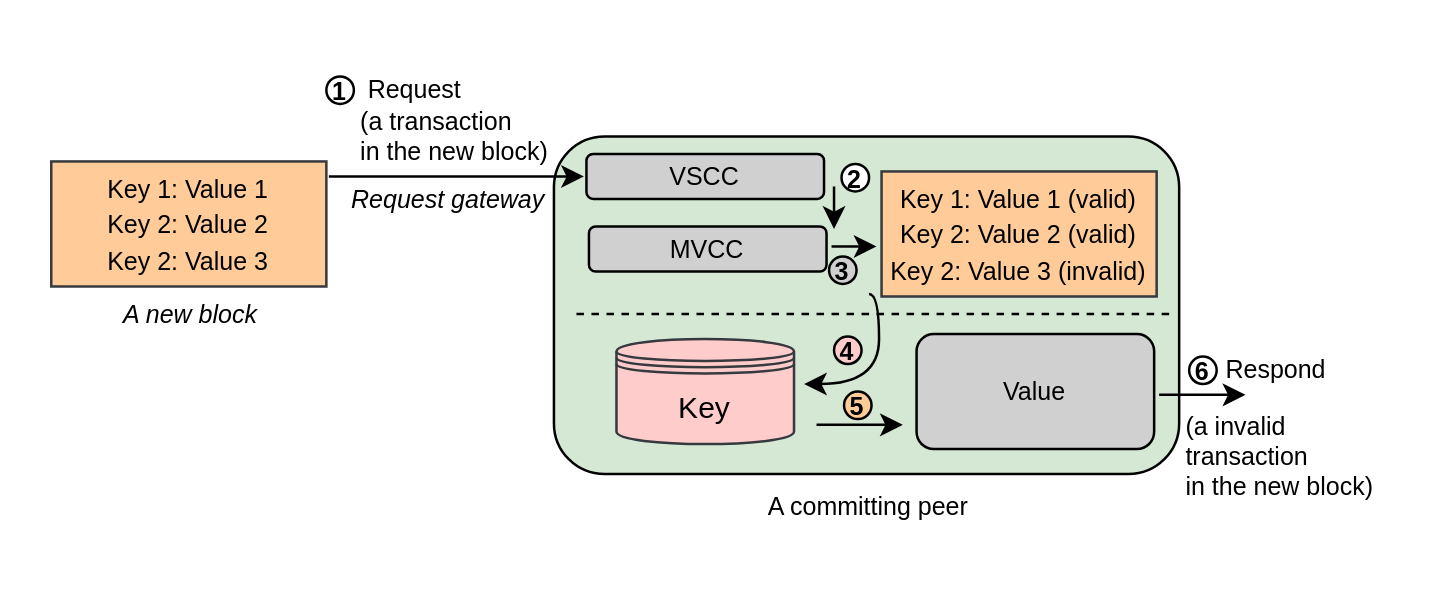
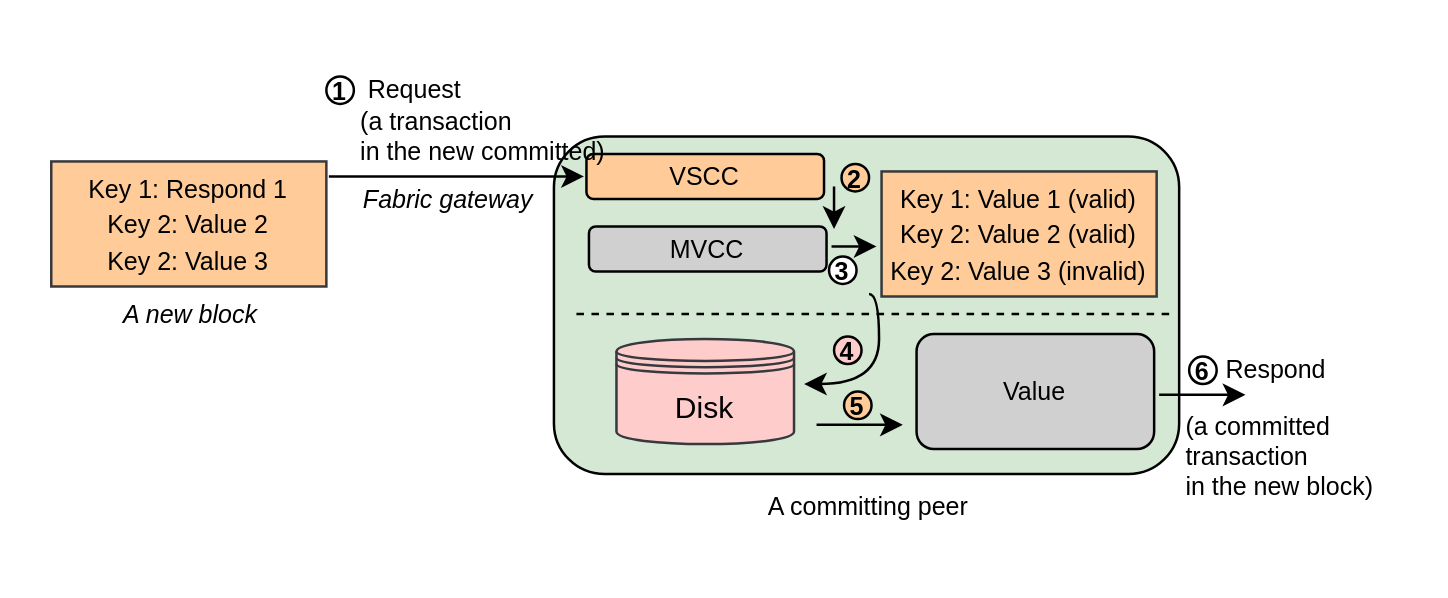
node "(a transaction in the new block)": label "(a transaction in the new block)" -> "(a transaction in the new committed)"
node "VSCC": fillcolor #d0d0d0 -> #ffcc99
node "2": fillcolor #ffffff -> #ffcc99
node "Request gateway": label "Request gateway" -> "Fabric gateway"
node "Key 1: Value 1 Key 2: Value 2 Key 2: Value 3": label "Key 1: Value 1 Key 2: Value 2 Key 2: Value 3" -> "Key 1: Respond 1 Key 2: Value 2 Key 2: Value 3"
node "3": fillcolor #d0d0d0 -> #ffffff
node "Key": label "Key" -> "Disk"
node "(a invalid transaction in the new block)": label "(a invalid transaction in the new block)" -> "(a committed transaction in the new block)"
